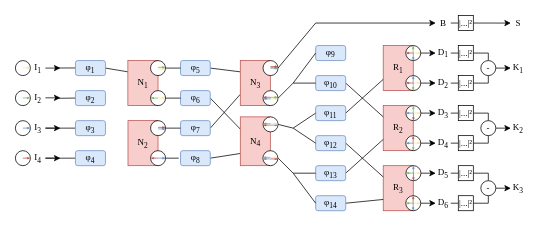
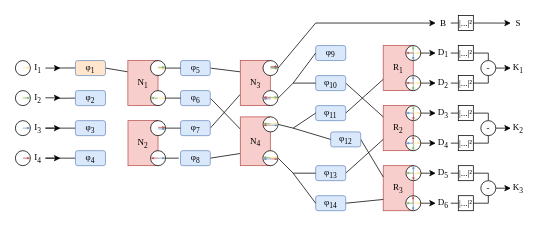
node "φ1": fillcolor #dae8fc -> #ffe6cc
node "φ12": moved (330, 143) -> (345, 139)
